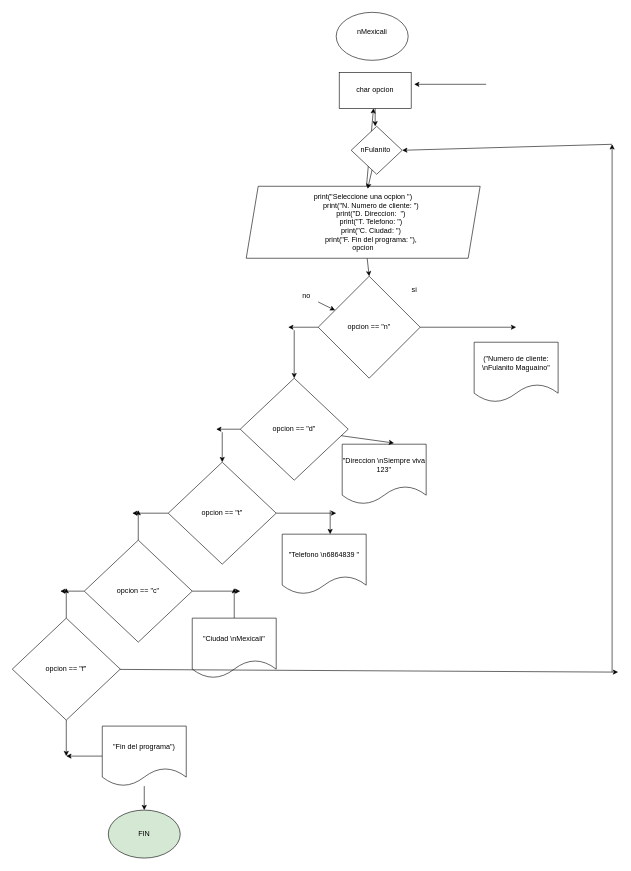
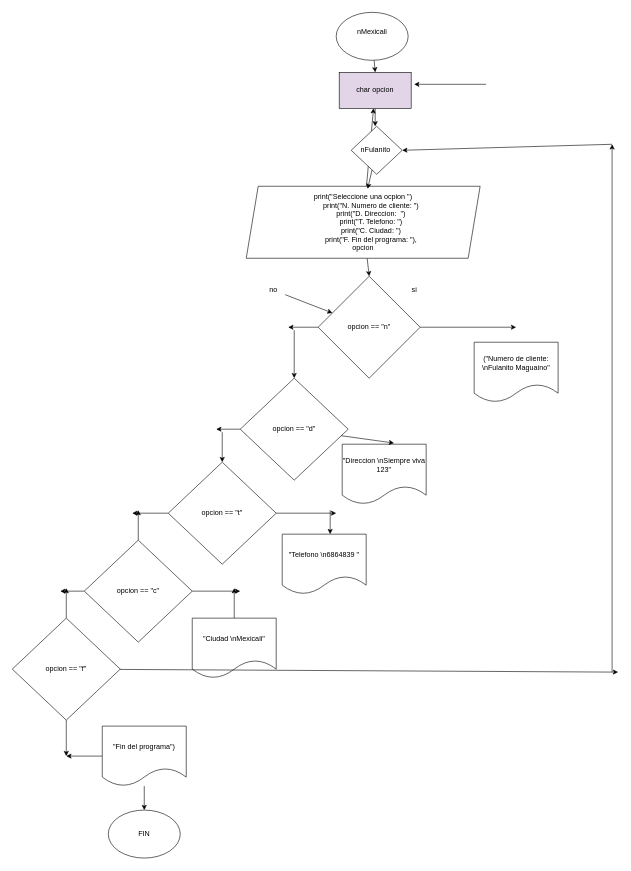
edge "nMexicali" -> "char opcion": added
node "char opcion": fillcolor #ffffff -> #e1d5e7
node "no": moved (306, 296) -> (273, 290)
node "FIN": fillcolor #d5e8d4 -> #ffffff
